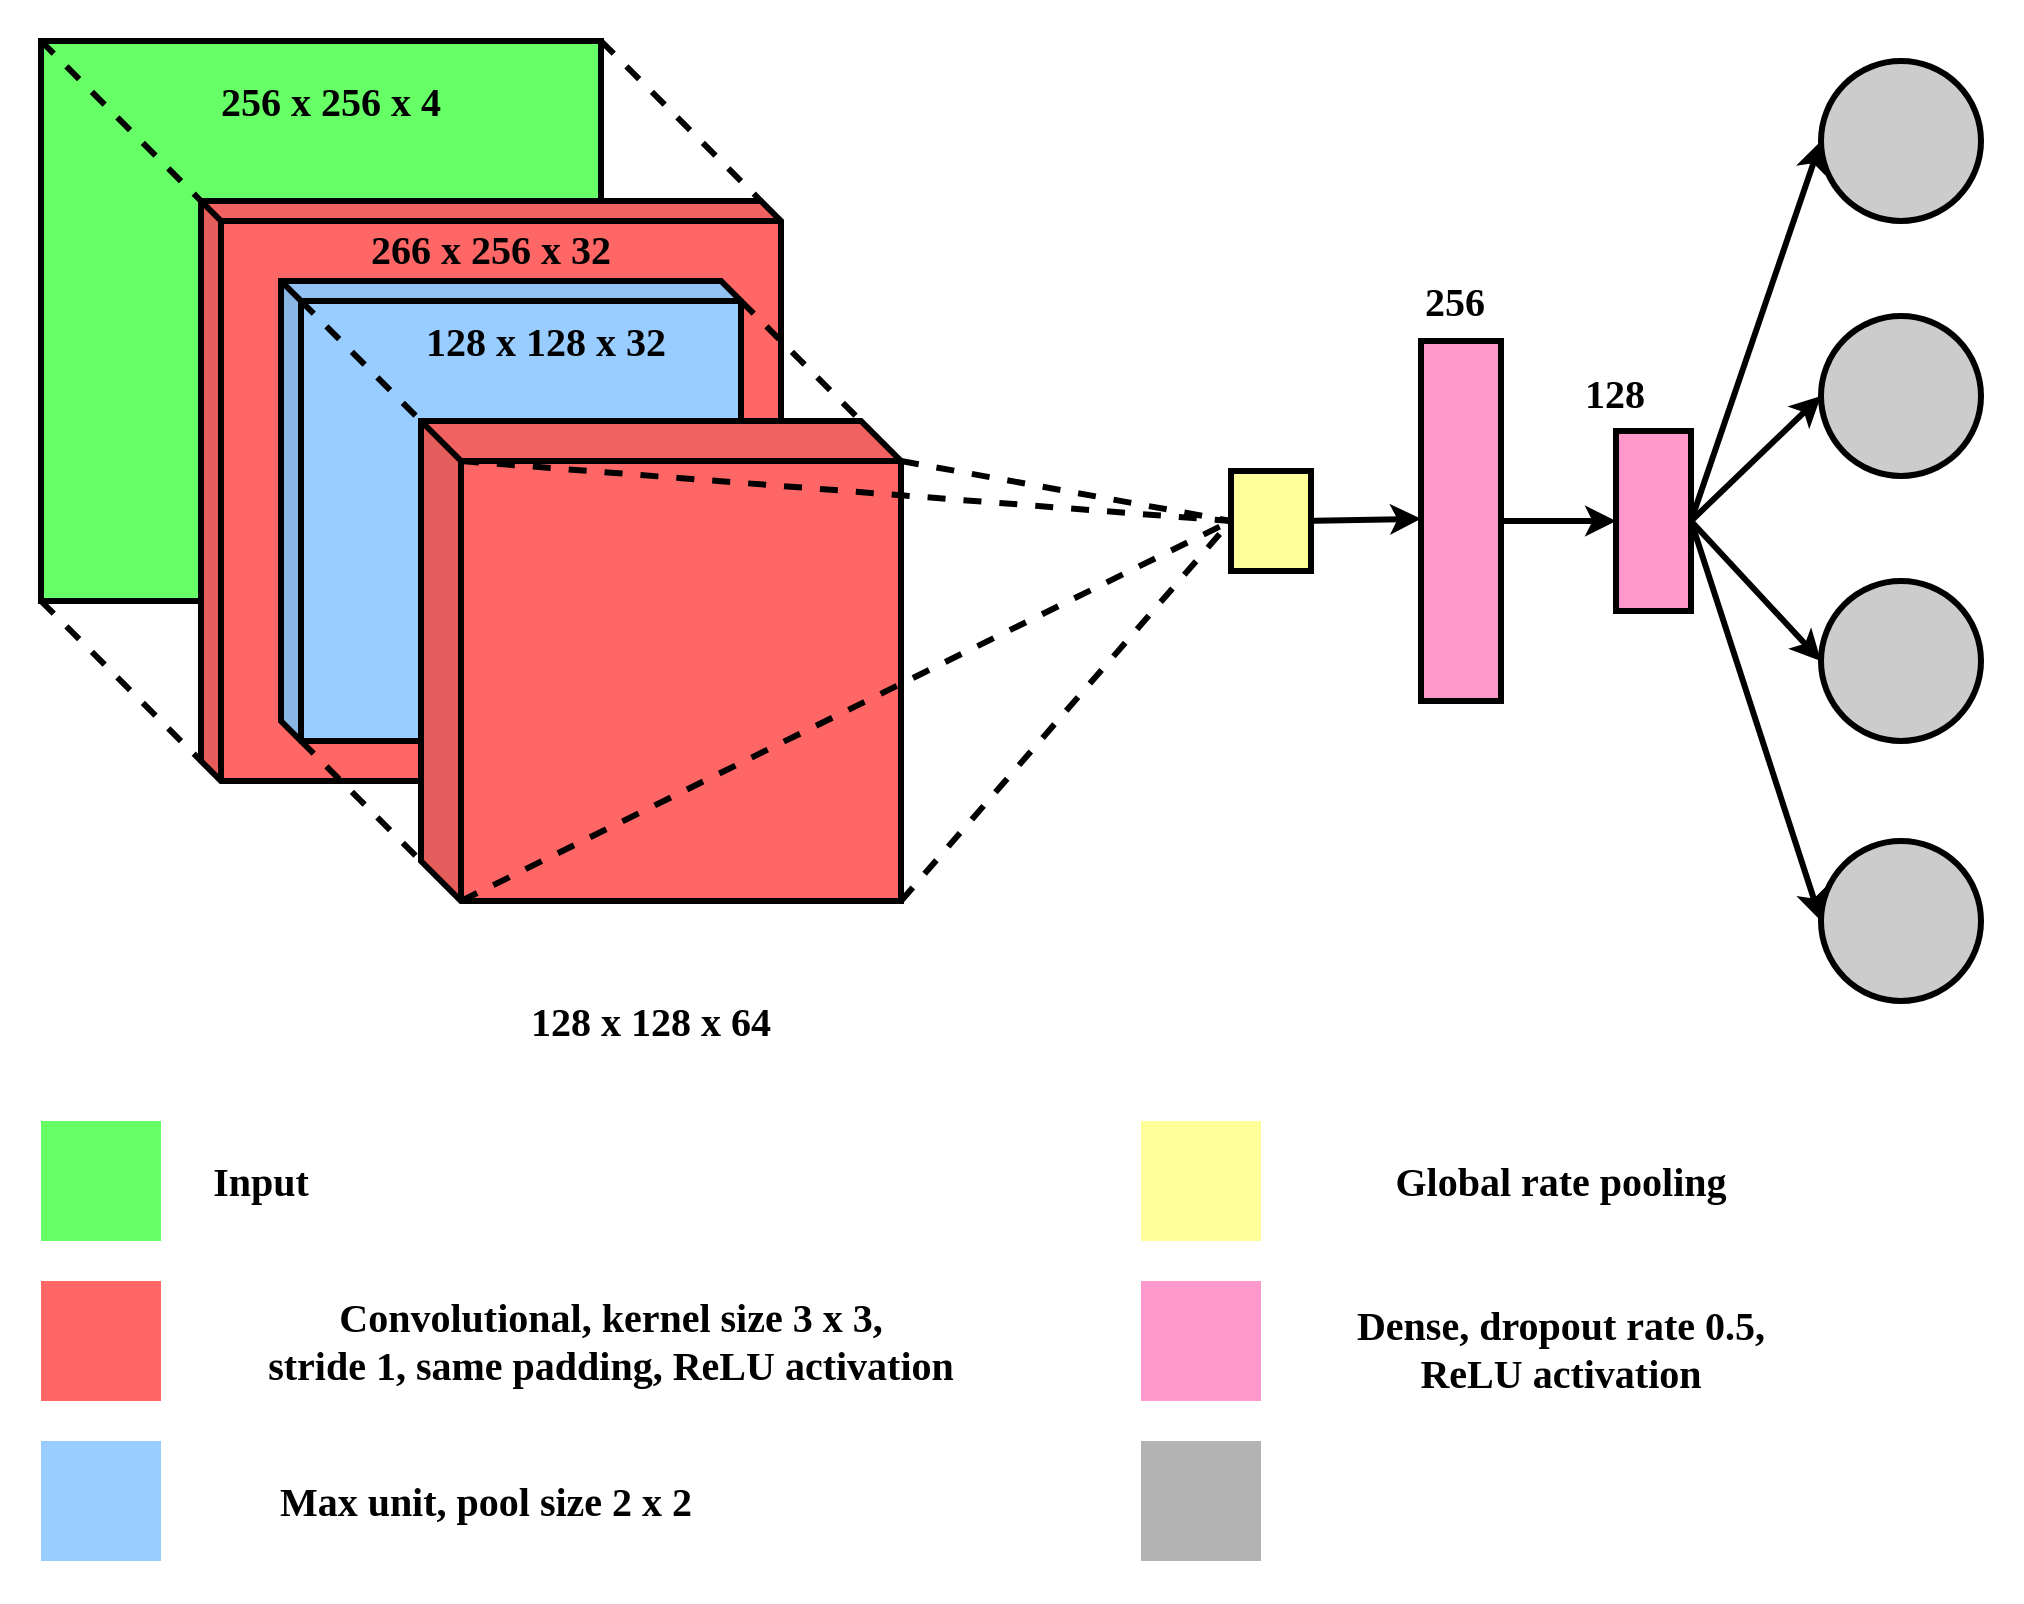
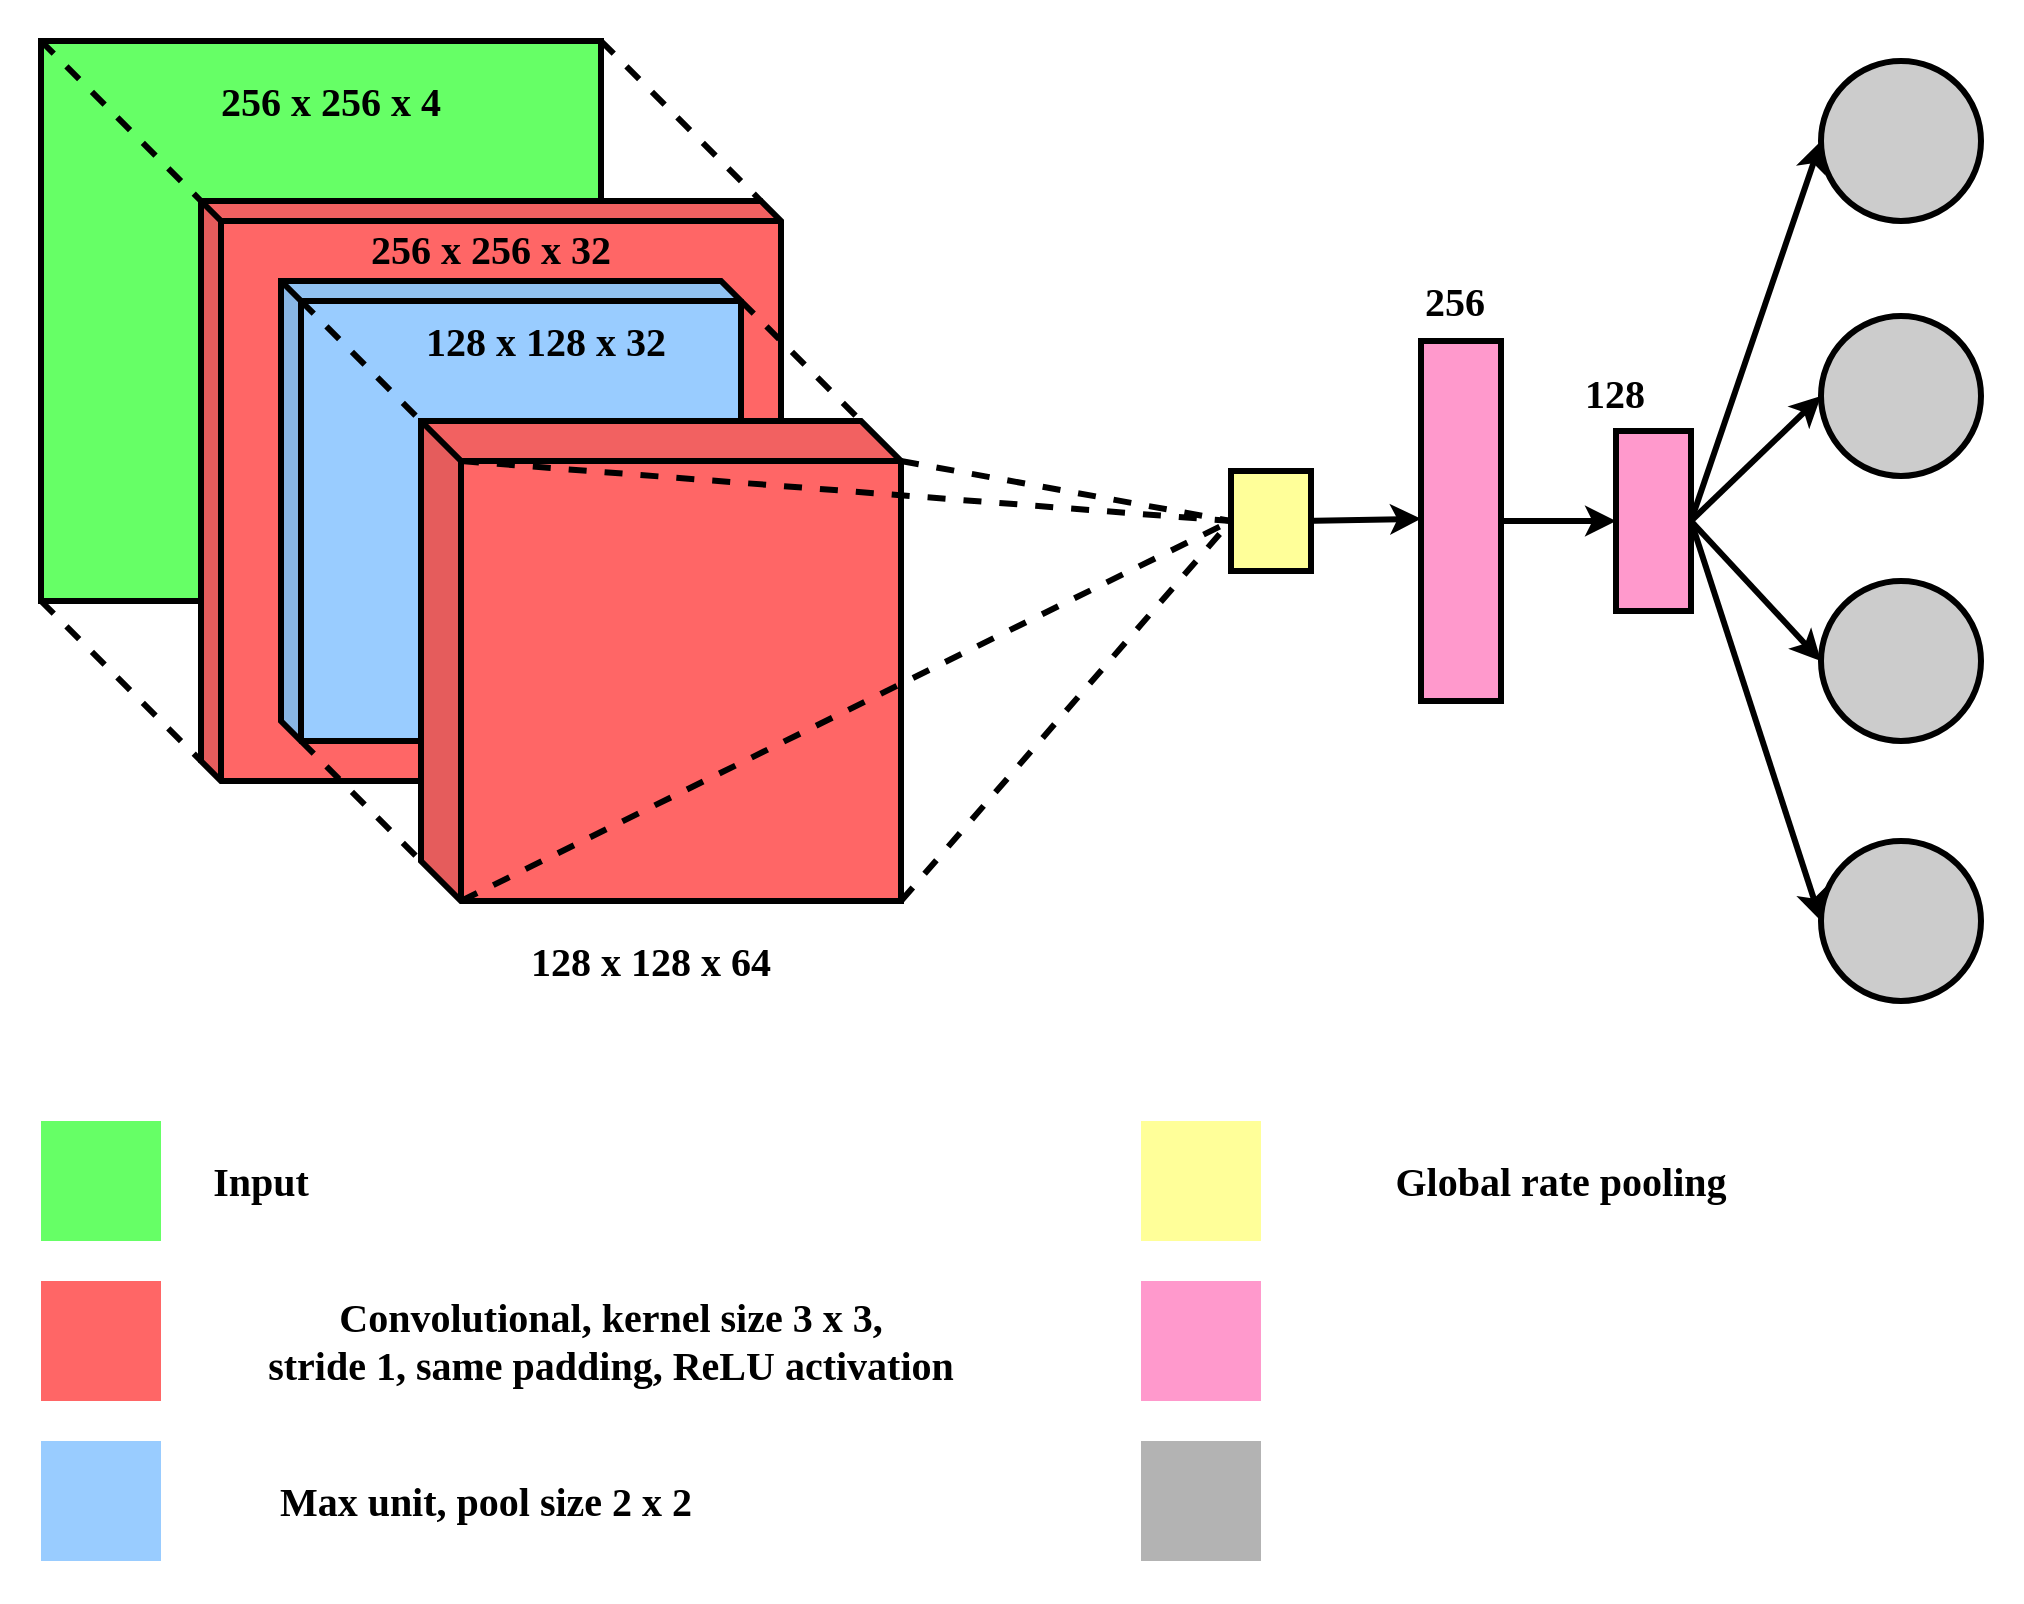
node "266 x 256 x 32": label "266 x 256 x 32" -> "256 x 256 x 32"
node "128 x 128 x 64": moved (651, 1021) -> (651, 961)
node "Dense, dropout rate 0.5, ReLU activation": removed
